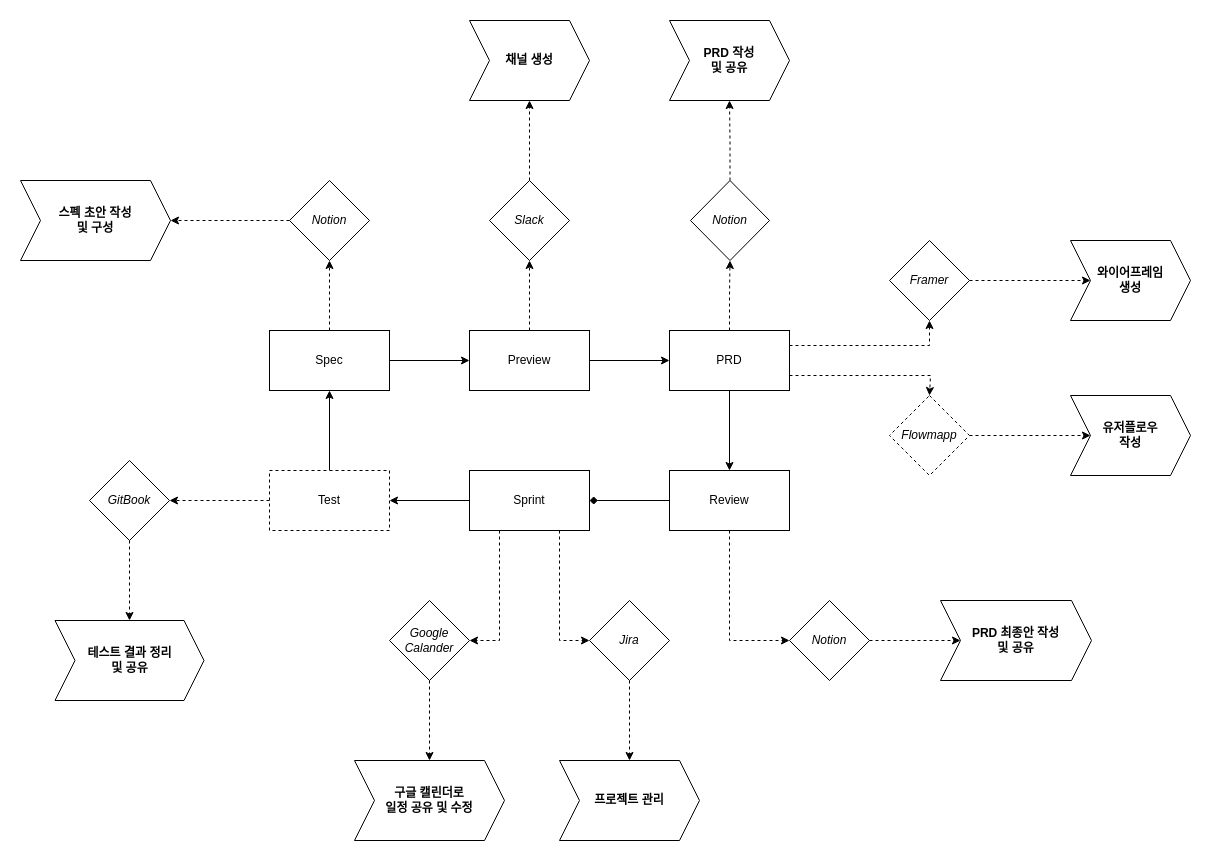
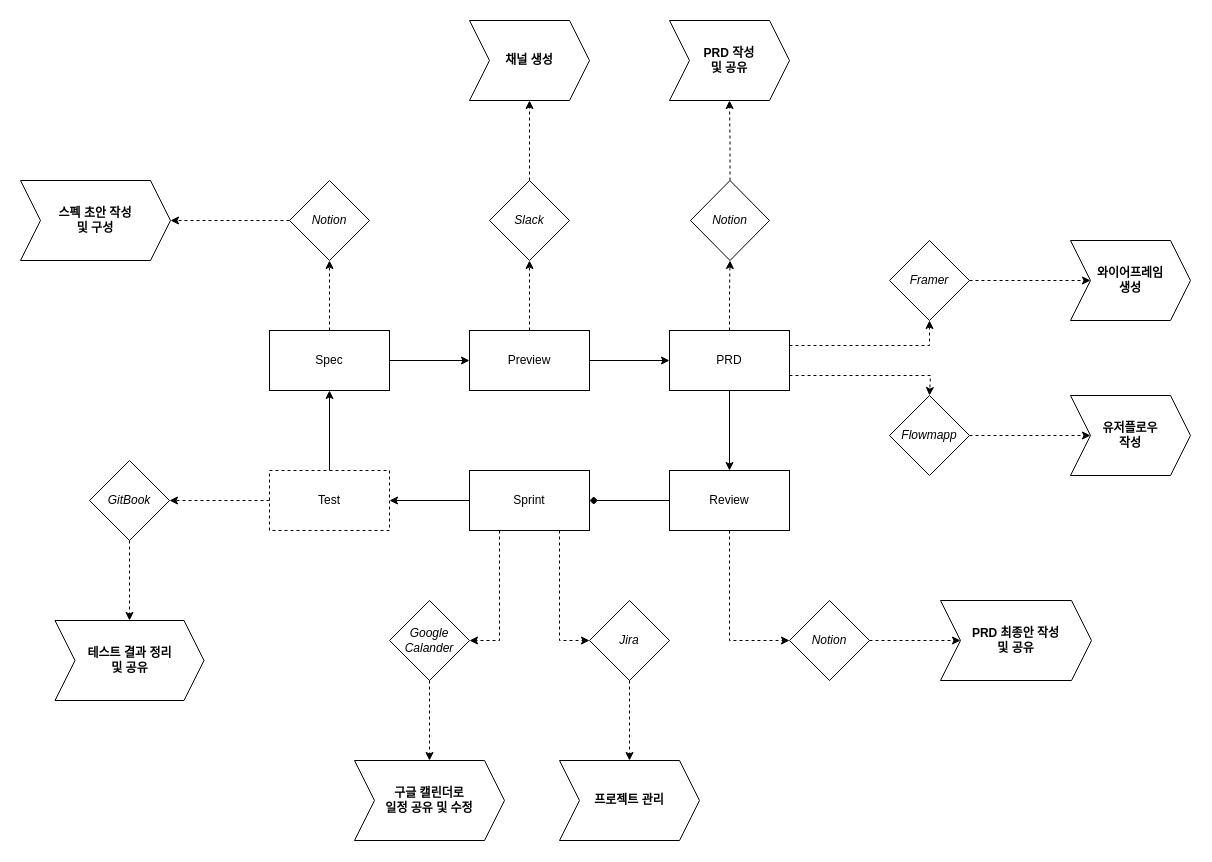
node "Flowmapp": style dashed -> solid
